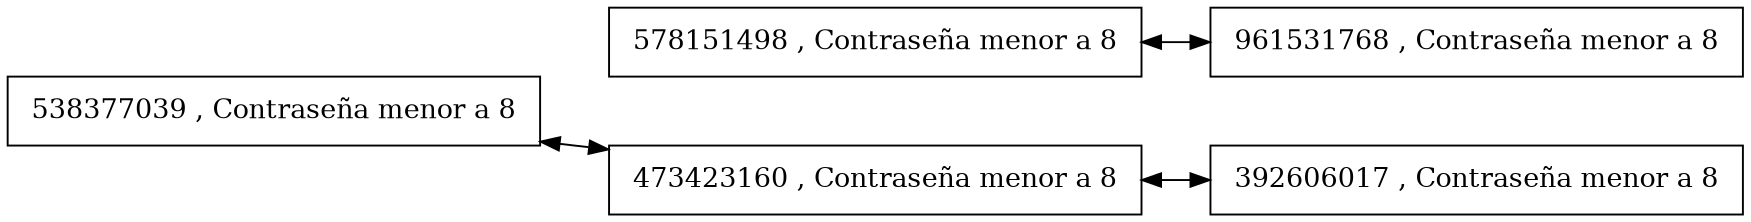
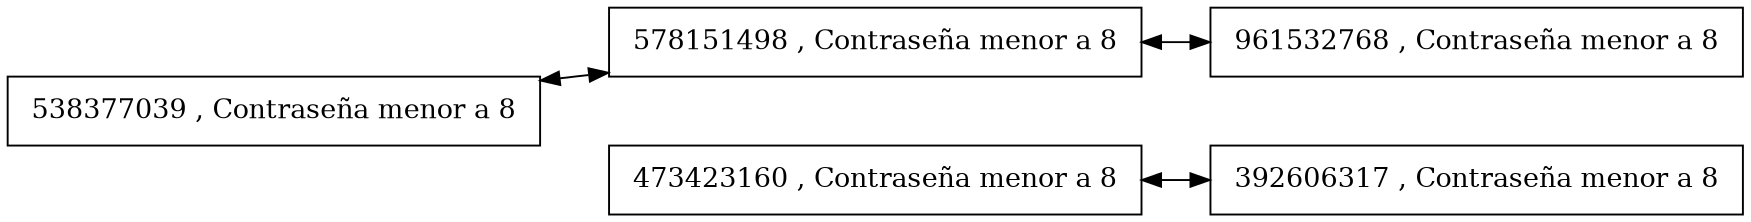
node "961531768 , Contraseña menor a 8": label "961531768 , Contraseña menor a 8" -> "961532768 , Contraseña menor a 8"
edge "538377039 , Contraseña menor a 8" -- "473423160 , Contraseña menor a 8": now "538377039 , Contraseña menor a 8" -- "578151498 , Contraseña menor a 8"
node "392606017 , Contraseña menor a 8": label "392606017 , Contraseña menor a 8" -> "392606317 , Contraseña menor a 8"
